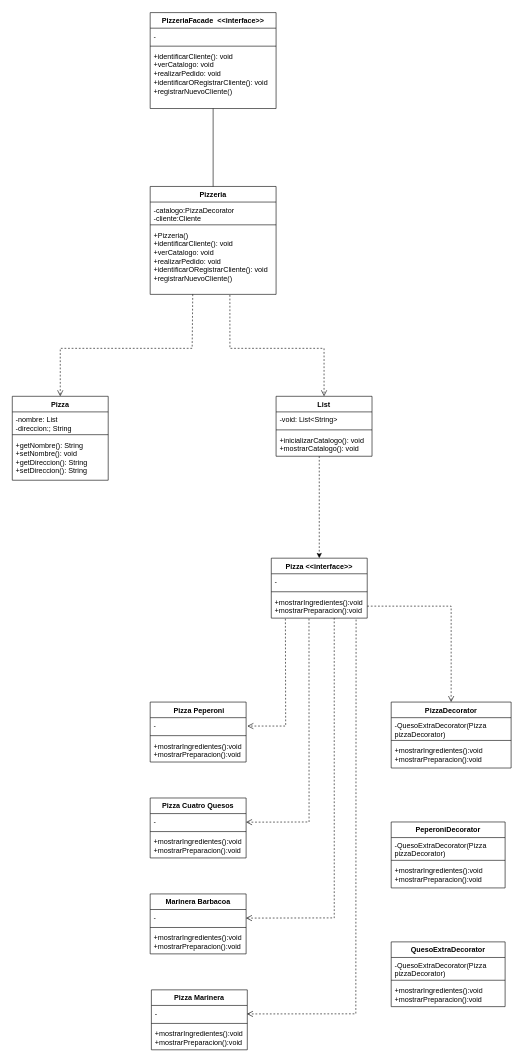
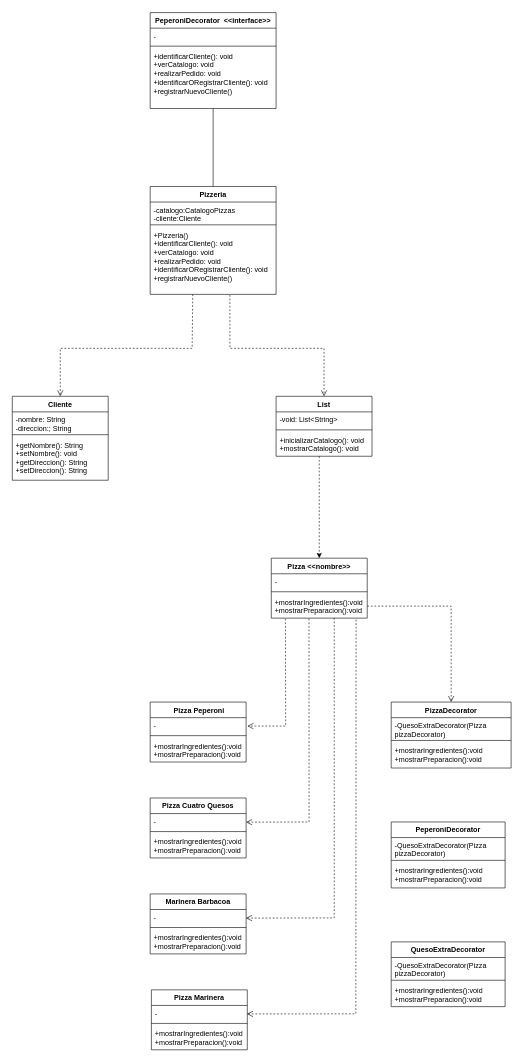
node "PizzeriaFacade <<interface>>": label "PizzeriaFacade <<interface>>" -> "PeperoniDecorator <<interface>>"
node "-catalogo:PizzaDecorator -cliente:Cliente": label "-catalogo:PizzaDecorator -cliente:Cliente" -> "-catalogo:CatalogoPizzas -cliente:Cliente"
node "Pizza": label "Pizza" -> "Cliente"
node "-nombre: List -direccion:; String": label "-nombre: List -direccion:; String" -> "-nombre: String -direccion:; String"
node "Pizza <<interface>>": label "Pizza <<interface>>" -> "Pizza <<nombre>>"
